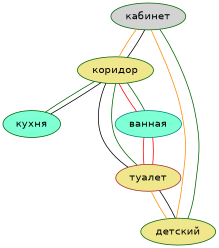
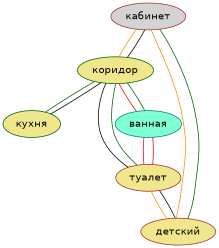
node "кабинет": color darkgreen -> brown
node "кухня": fillcolor aquamarine -> khaki
node "детский": color darkgreen -> brown
